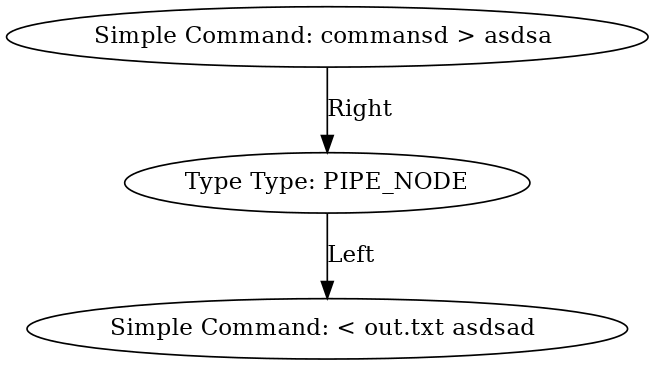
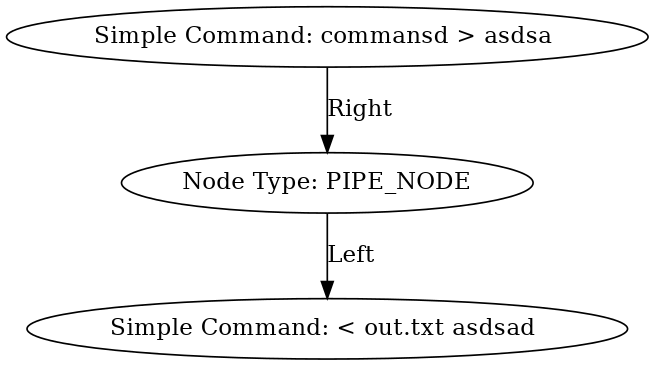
node "Type Type: PIPE_NODE": label "Type Type: PIPE_NODE" -> "Node Type: PIPE_NODE"
